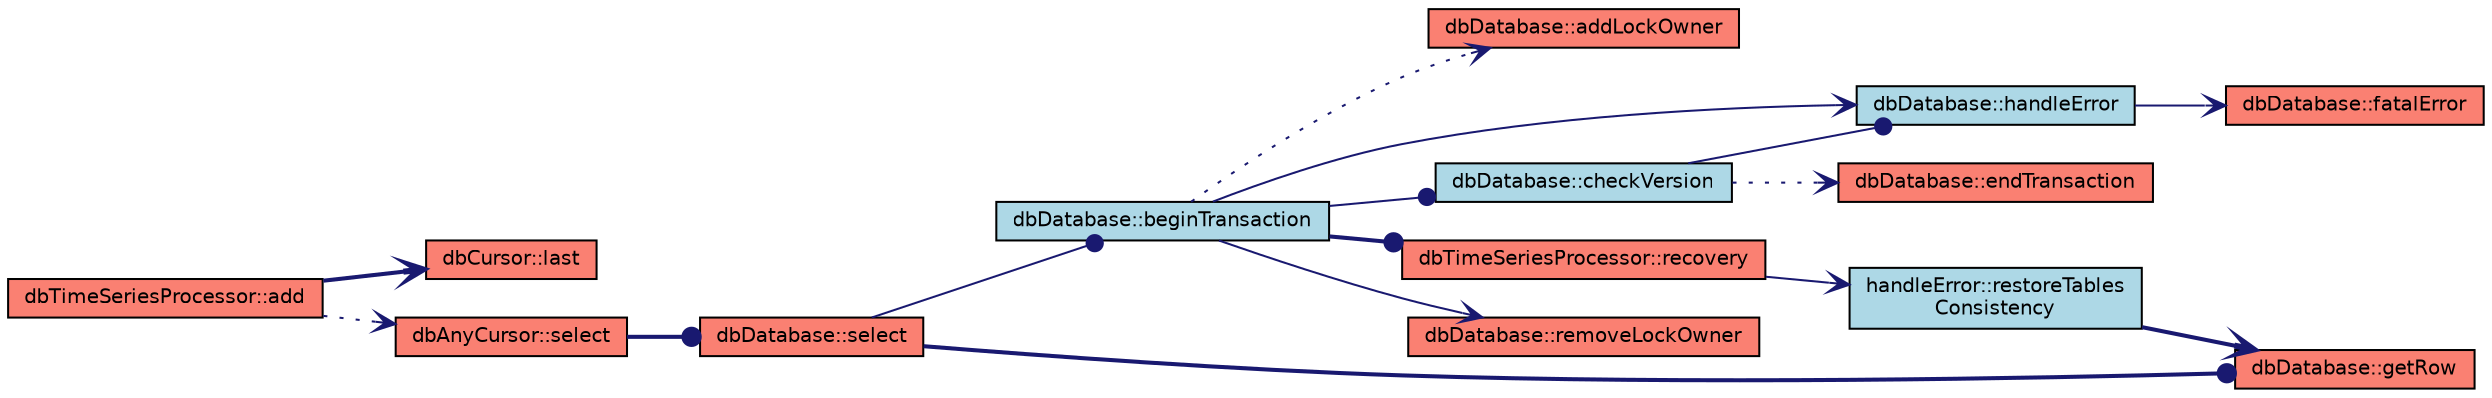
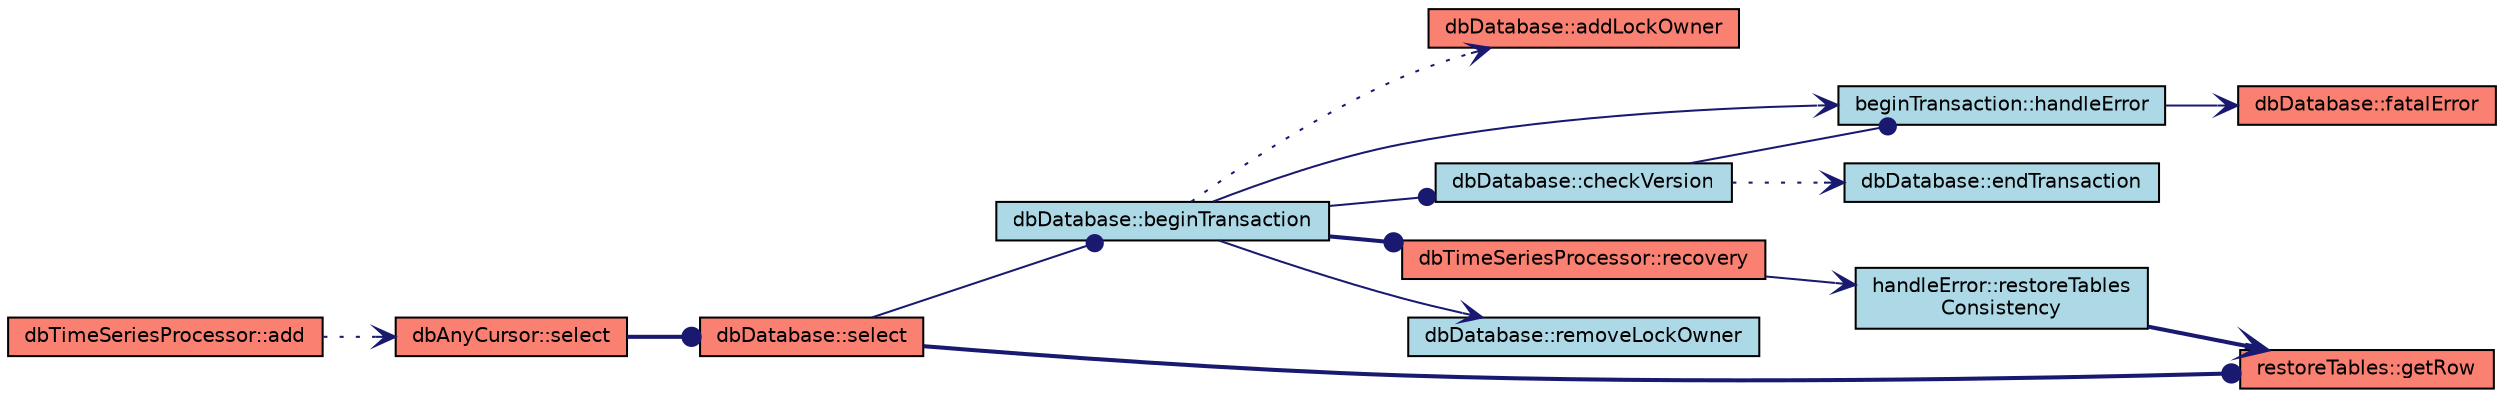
node "dbDatabase::handleError": label "dbDatabase::handleError" -> "beginTransaction::handleError"
node "dbDatabase::endTransaction": fillcolor salmon -> lightblue
node "dbCursor::last": removed
node "dbDatabase::removeLockOwner": fillcolor salmon -> lightblue
node "dbDatabase::getRow": label "dbDatabase::getRow" -> "restoreTables::getRow"
